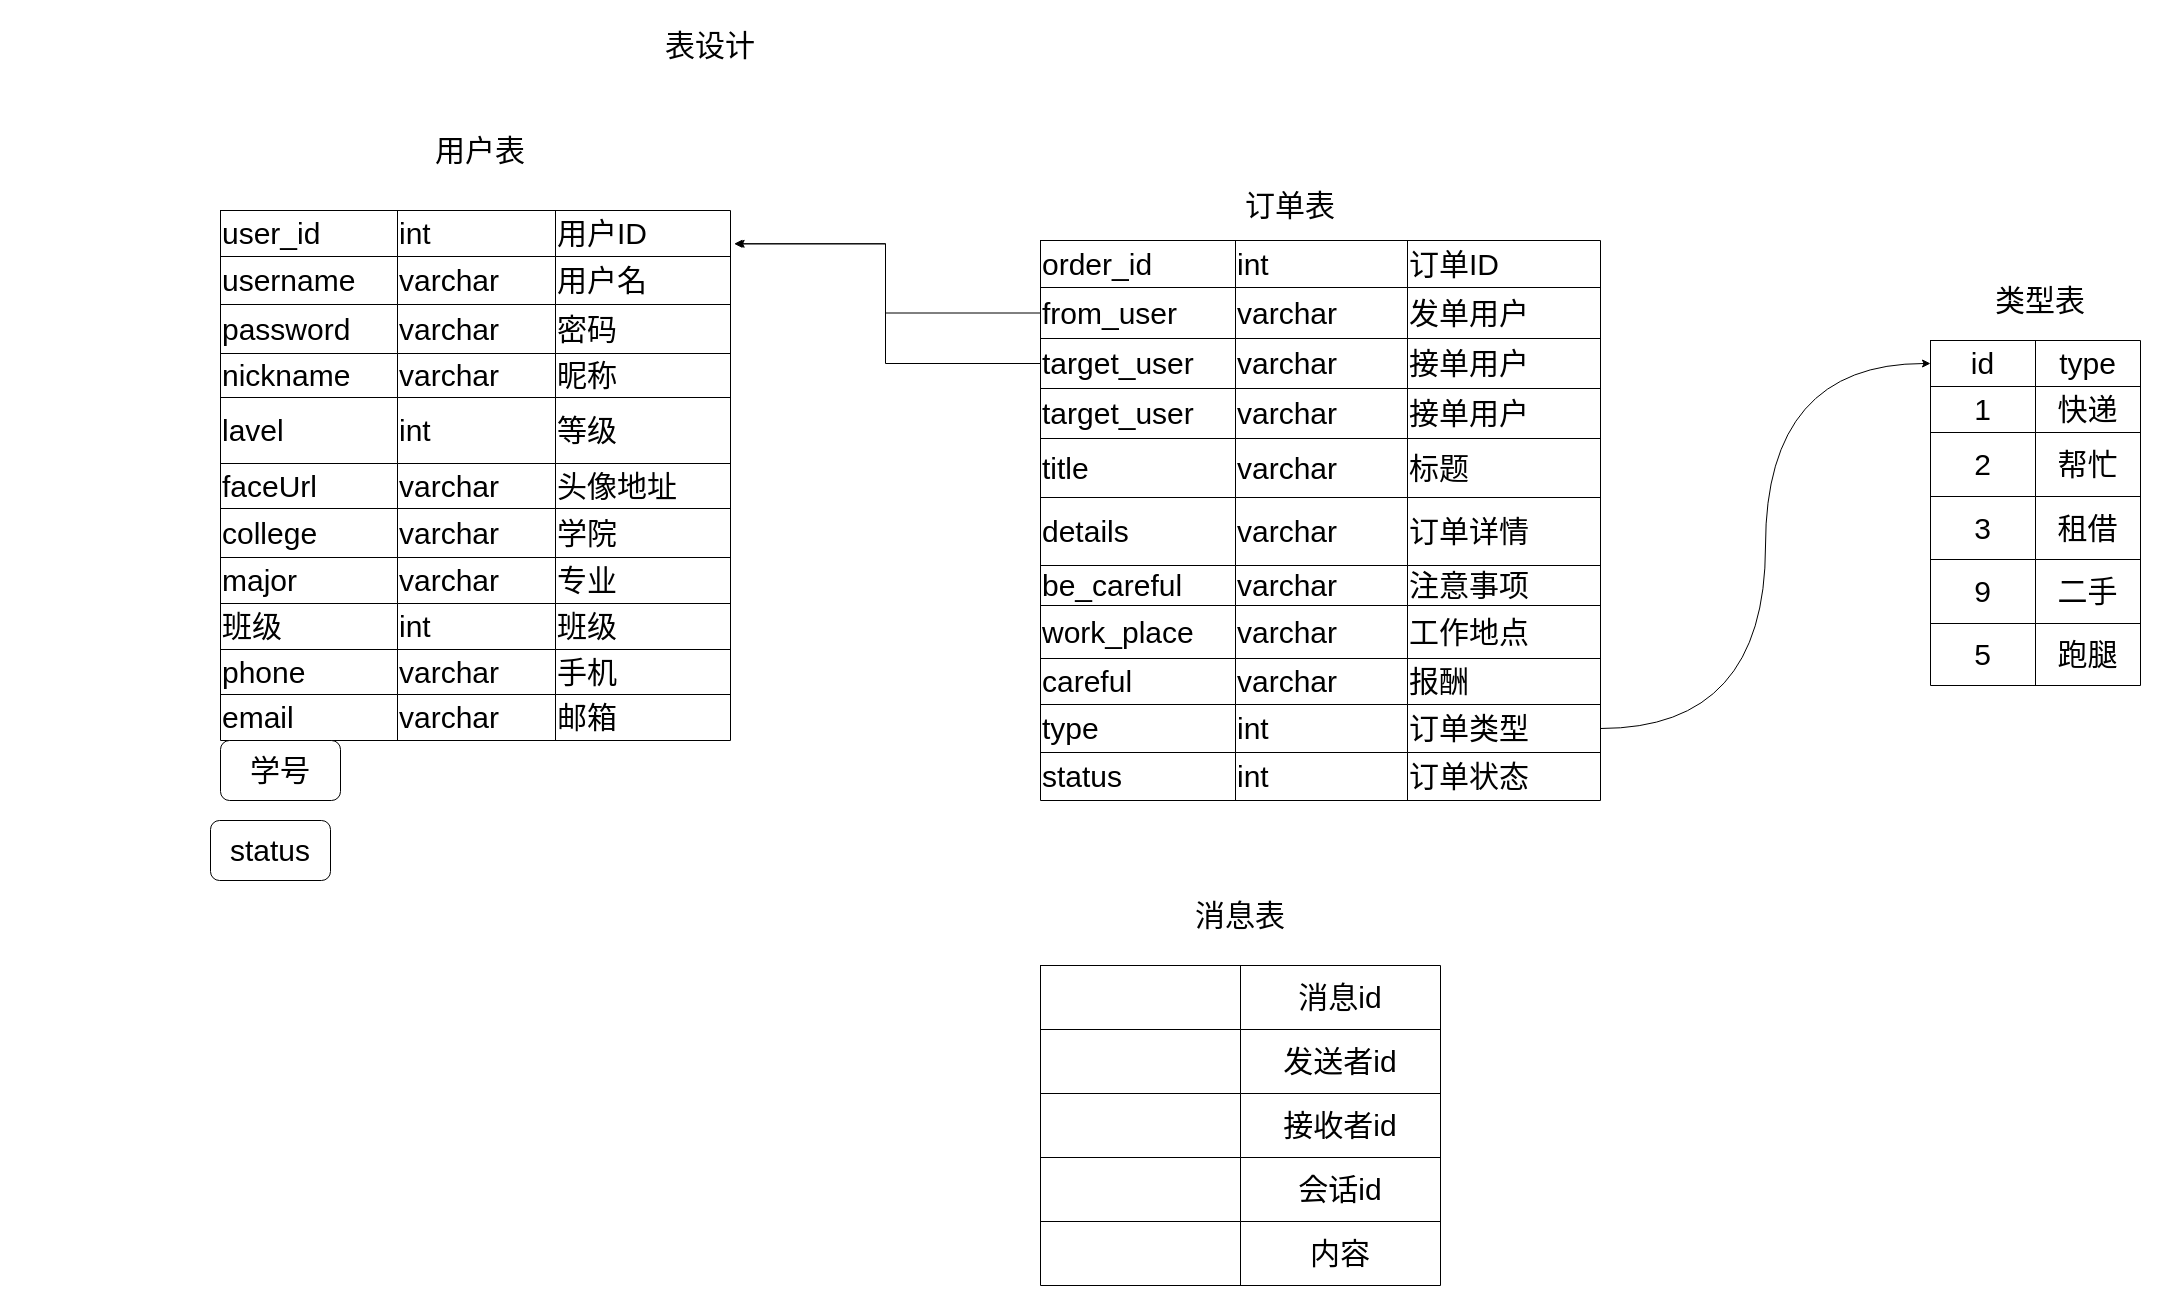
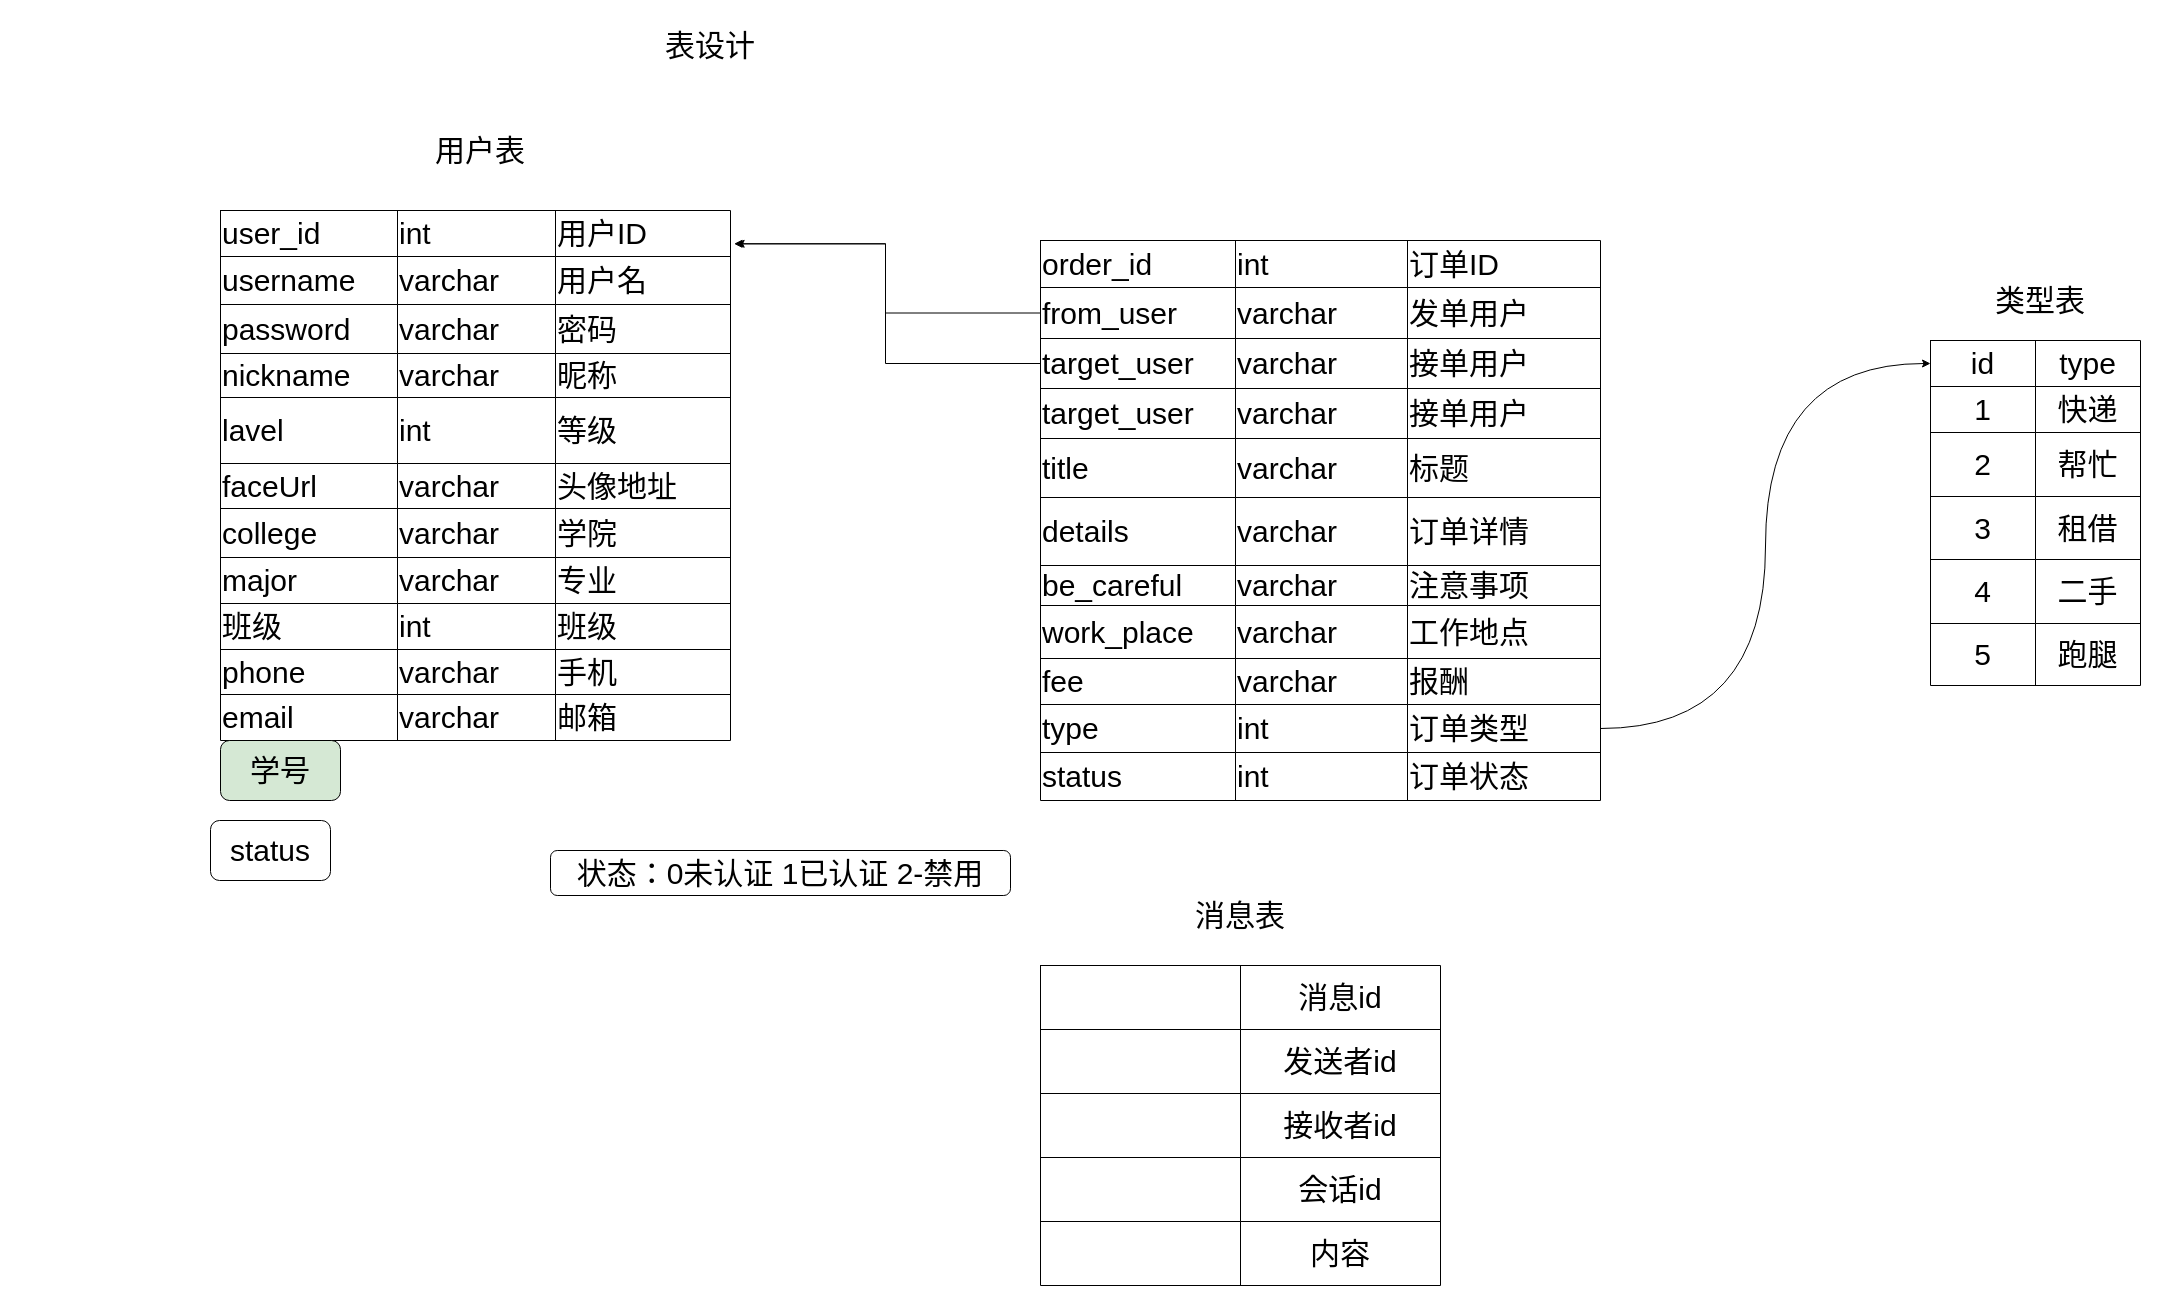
node "订单表": removed
node "9": label "9" -> "4"
node "careful": label "careful" -> "fee"
node "学号": fillcolor #ffffff -> #d5e8d4
node "状态：0未认证 1已认证 2-禁用": added
